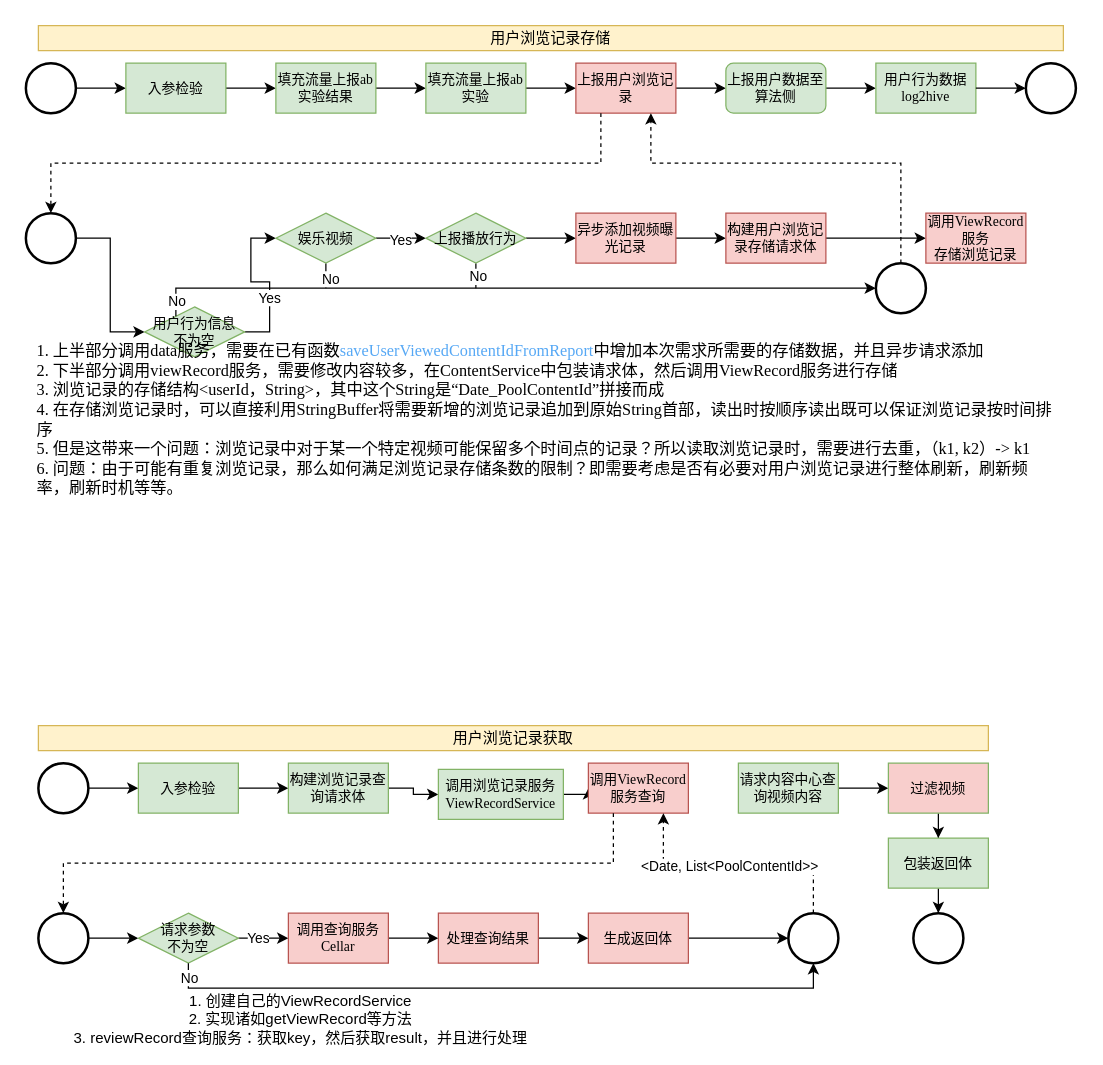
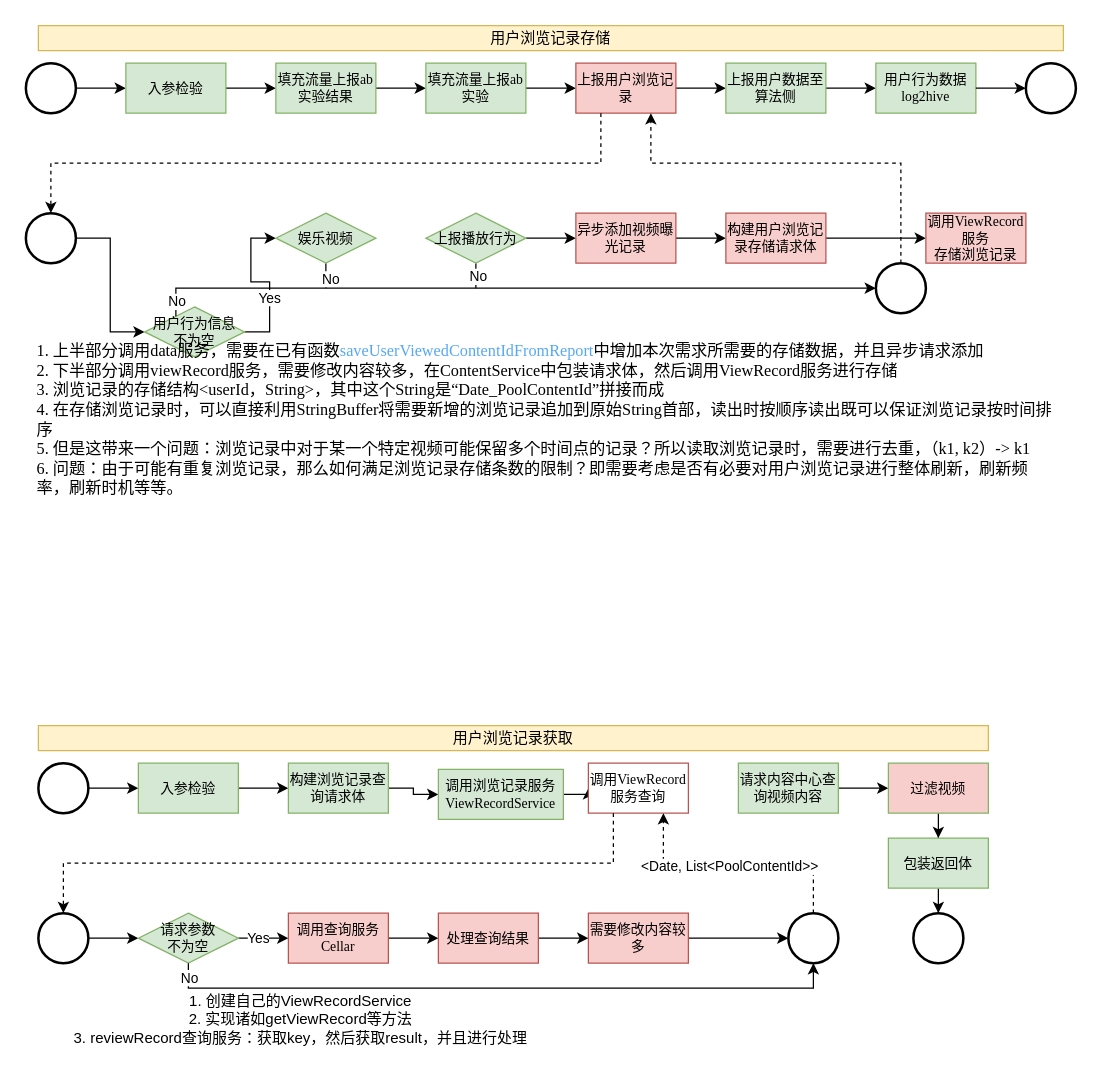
node "上报用户数据至算法侧": shape rounded rectangle -> rectangle
edge "娱乐视频" -> "上报播放行为": removed, label "Yes"
node "调用ViewRecord服务查询": fillcolor #f8cecc -> #ffffff
node "生成返回体": label "生成返回体" -> "需要修改内容较多"
